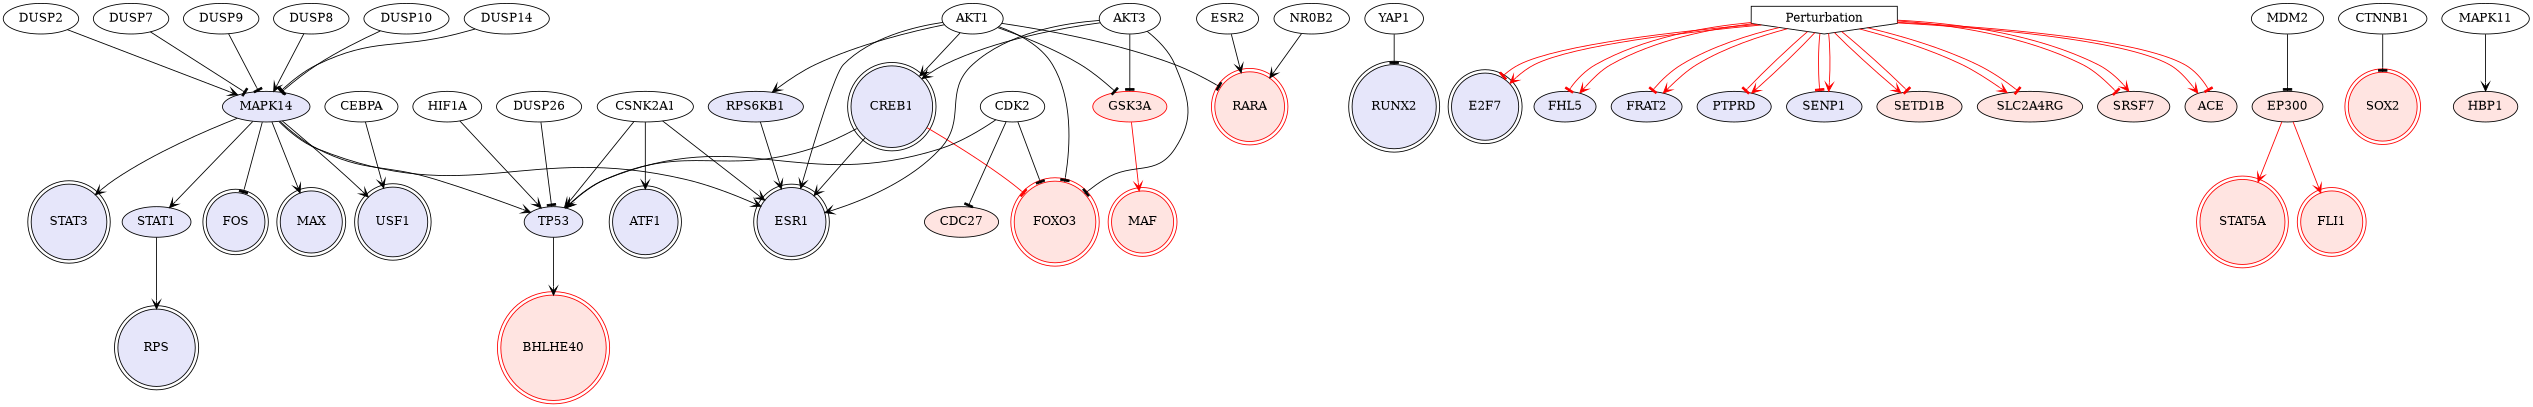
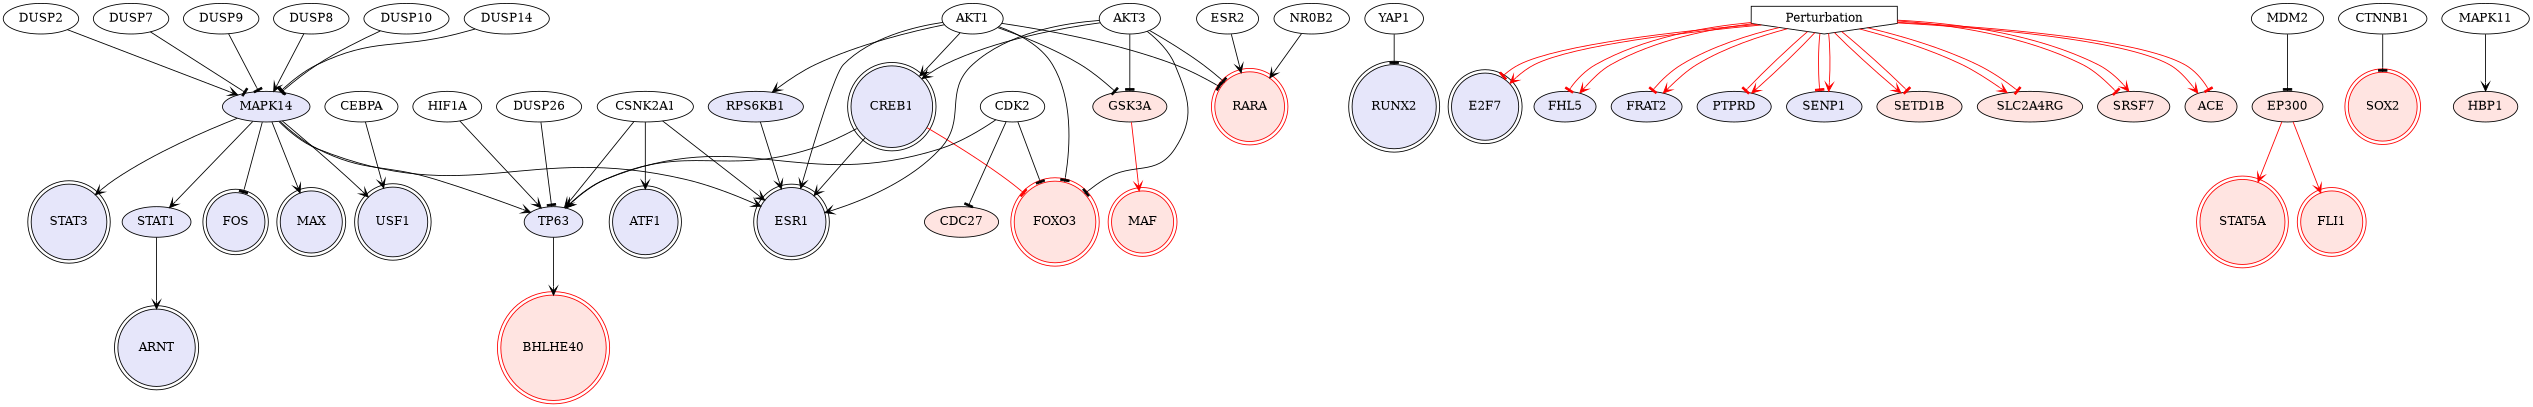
edge "AKT3" -> "RARA": added
node "GSK3A": color red -> black
node "TP53": label "TP53" -> "TP63"
node "RPS": label "RPS" -> "ARNT"
